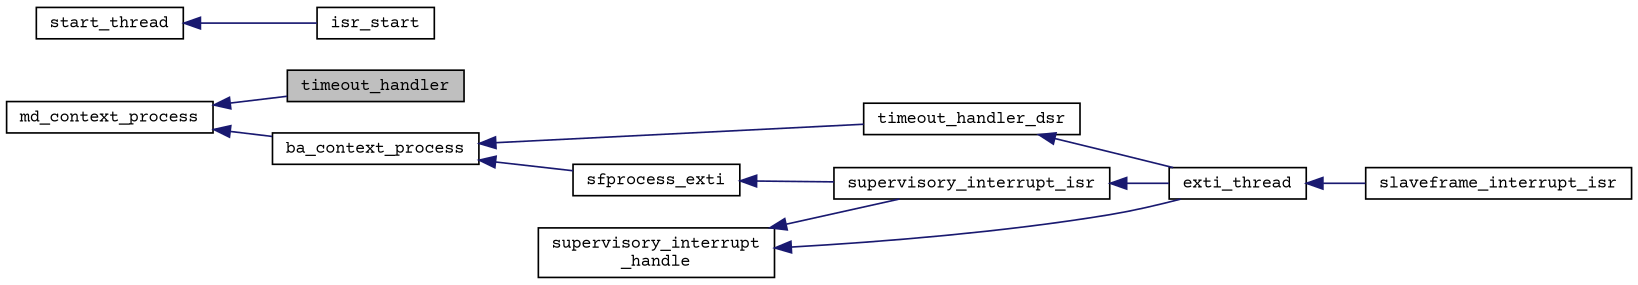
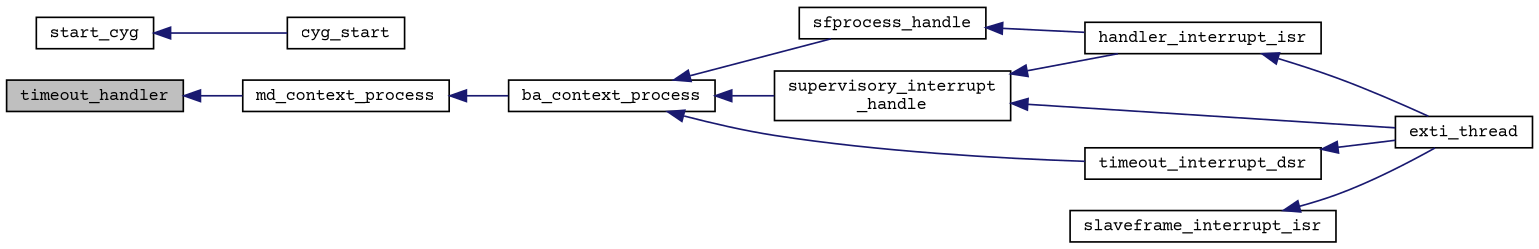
node "start_thread": label "start_thread" -> "start_cyg"
node "isr_start": label "isr_start" -> "cyg_start"
edge "supervisory_interrupt _handle" -> "ba_context_process": added
edge "timeout_handler" -> "md_context_process": reversed
node "timeout_handler_dsr": label "timeout_handler_dsr" -> "timeout_interrupt_dsr"
node "sfprocess_exti": label "sfprocess_exti" -> "sfprocess_handle"
node "supervisory_interrupt_isr": label "supervisory_interrupt_isr" -> "handler_interrupt_isr"
edge "slaveframe_interrupt_isr" -> "exti_thread": reversed
